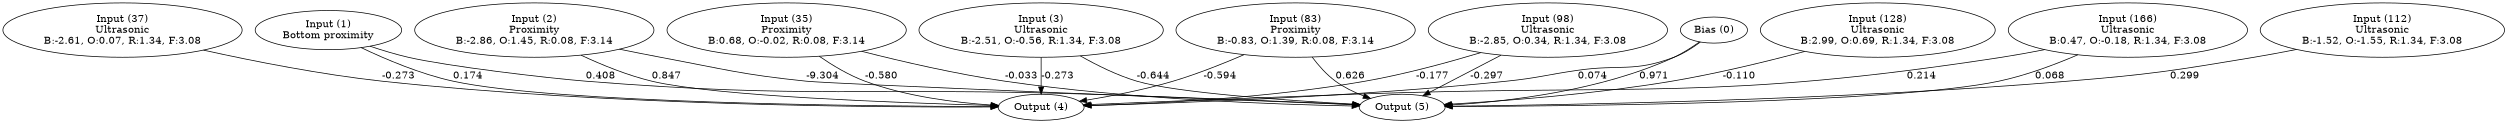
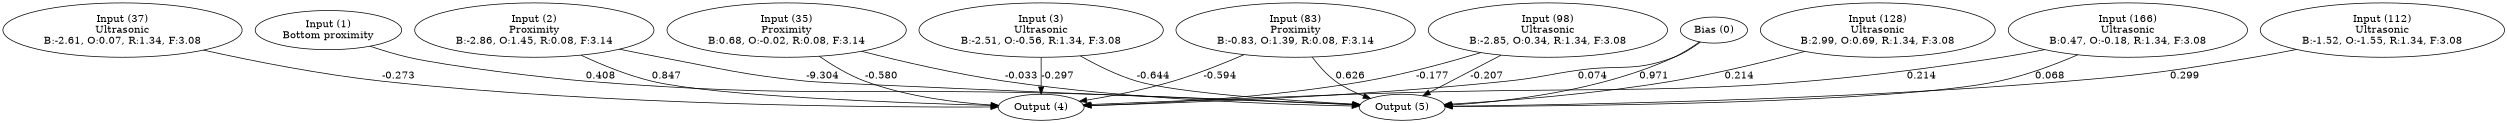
edge "Input (3) Ultrasonic B:-2.51, O:-0.56, R:1.34, F:3.08" -> "Output (4)": label "-0.273" -> "-0.297"
edge "Input (98) Ultrasonic B:-2.85, O:0.34, R:1.34, F:3.08" -> "Output (5)": label "-0.297" -> "-0.207"
edge "Input (128) Ultrasonic B:2.99, O:0.69, R:1.34, F:3.08" -> "Output (5)": label "-0.110" -> "0.214"
edge "Input (1) Bottom proximity" -> "Output (4)": removed, label "0.174"
